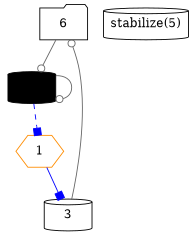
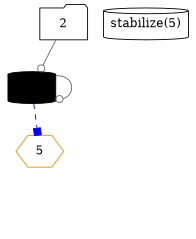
node "6": label "6" -> "2"
node "1": label "1" -> "5"
node "3": removed
